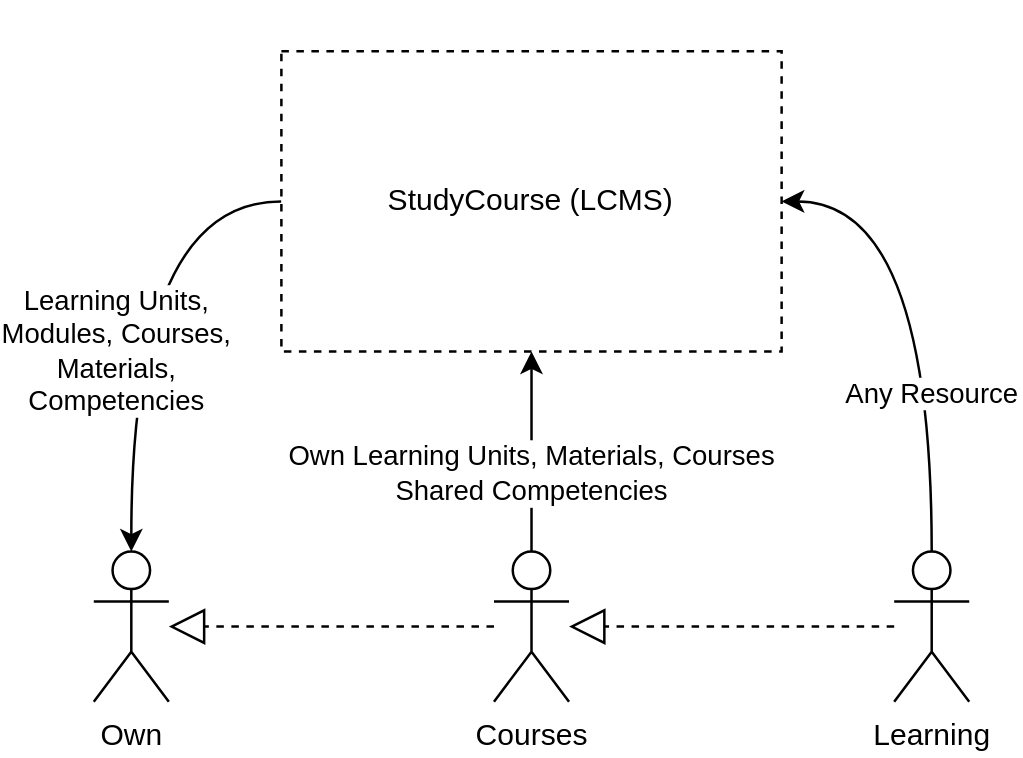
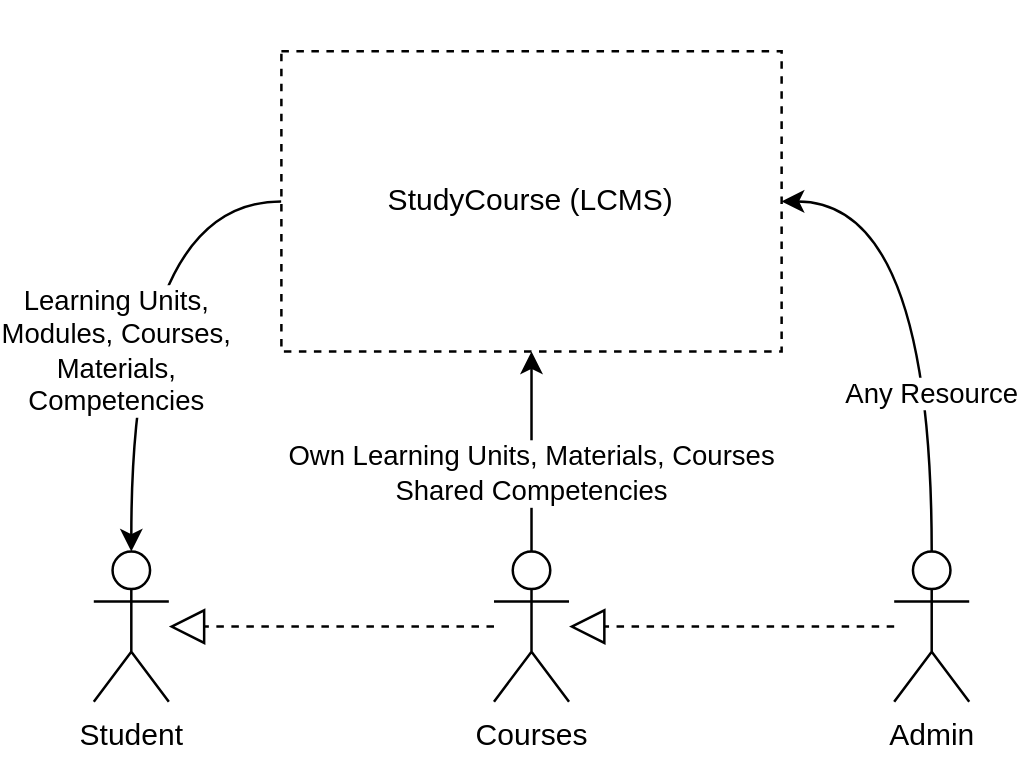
node "Own": label "Own" -> "Student"
node "Learning": label "Learning" -> "Admin"
